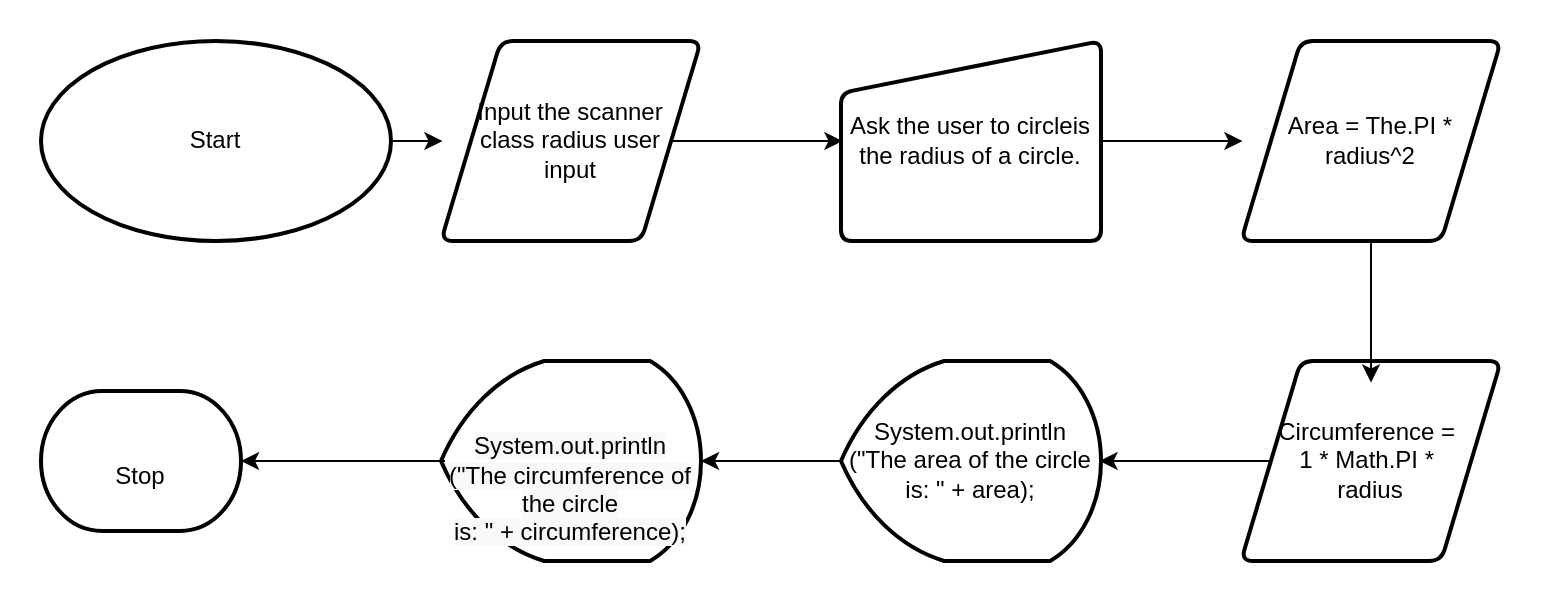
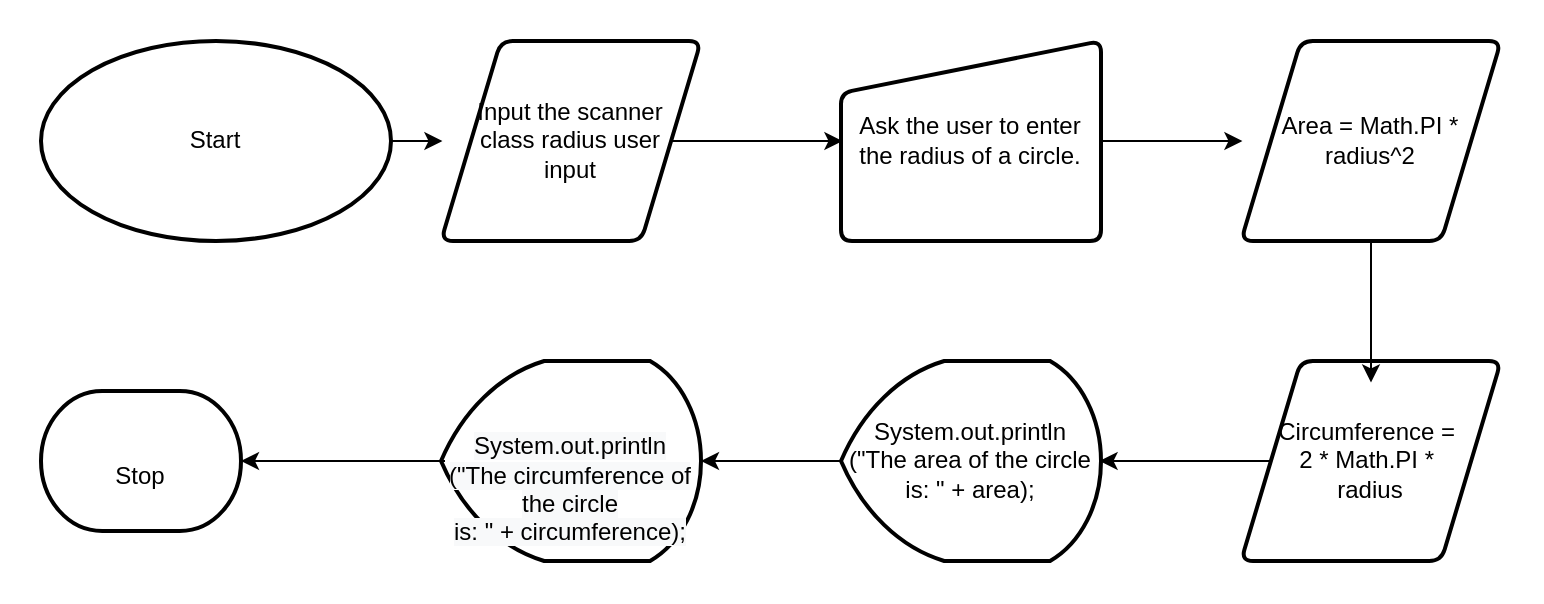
node "Ask the user to circleis the radius of a circle.": label "Ask the user to circleis the radius of a circle." -> "Ask the user to enter the radius of a circle."
node "Area = The.PI * radius^2": label "Area = The.PI * radius^2" -> "Area = Math.PI * radius^2"
node "Circumference = 1 * Math.PI * radius": label "Circumference = 1 * Math.PI * radius" -> "Circumference = 2 * Math.PI * radius"
